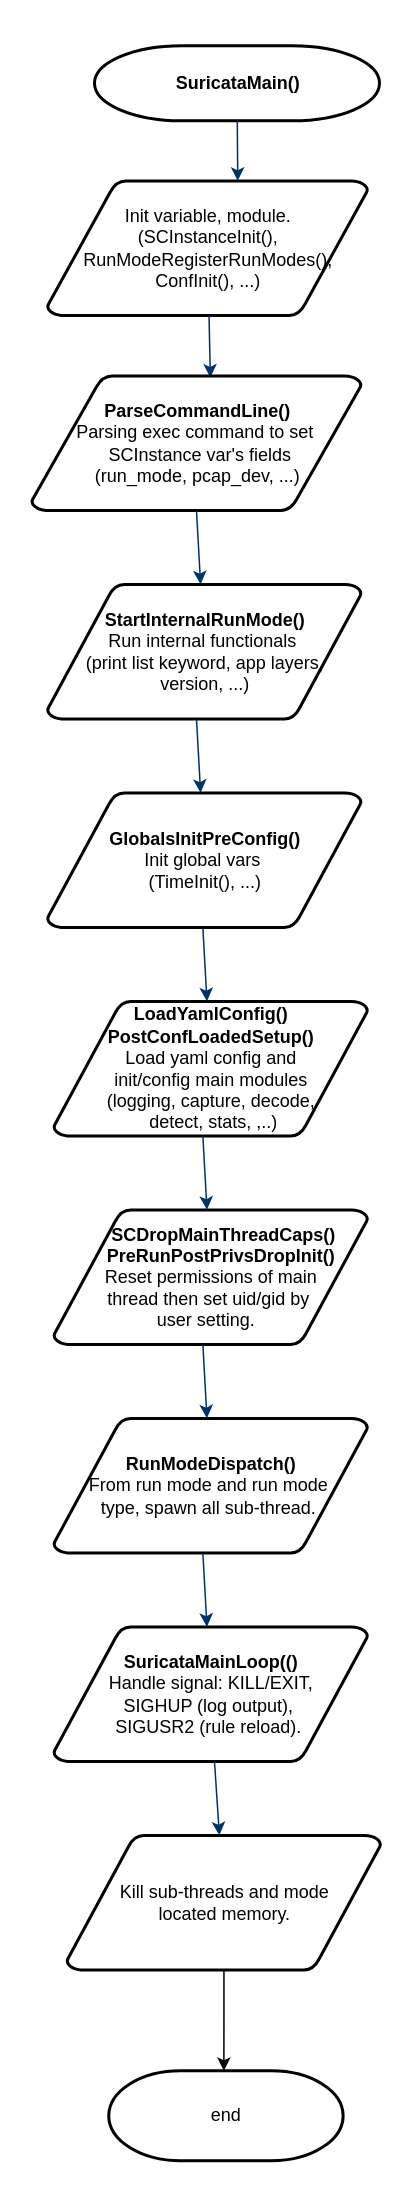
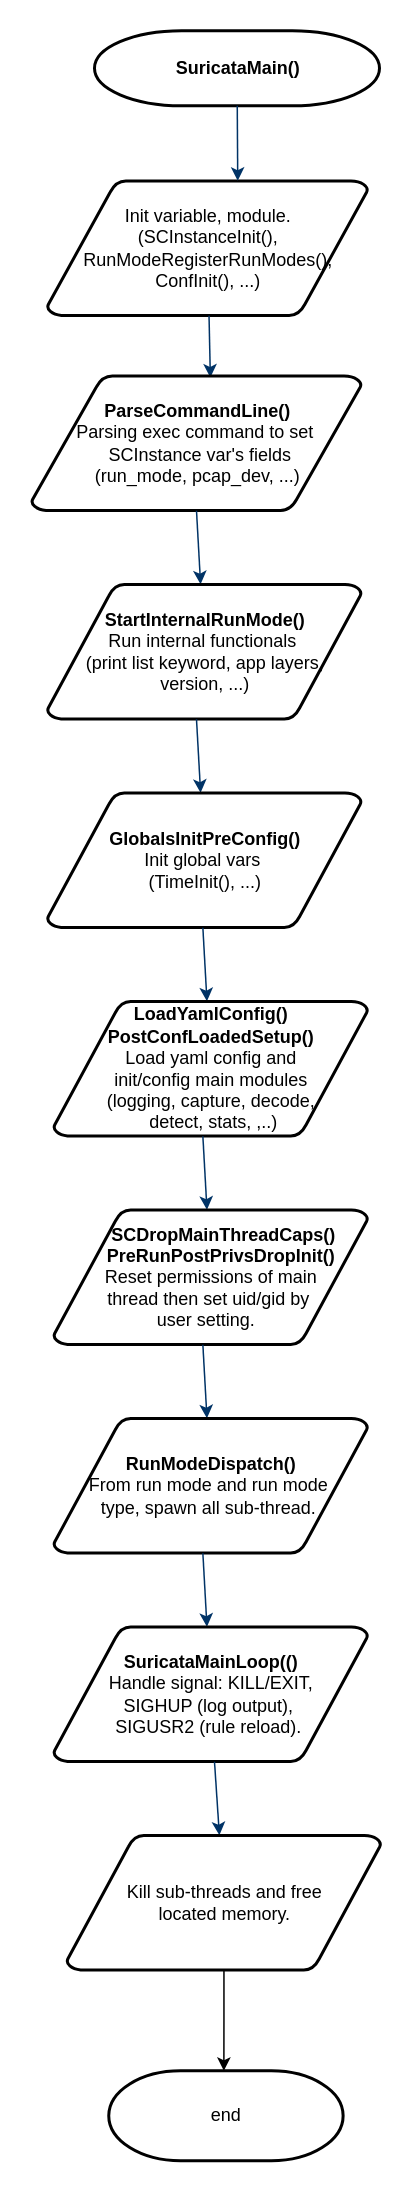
node "SuricataMain()": moved (237, 83) -> (237, 68)
node "Kill sub-threads and mode located memory.": label "Kill sub-threads and mode located memory." -> "Kill sub-threads and free located memory."
